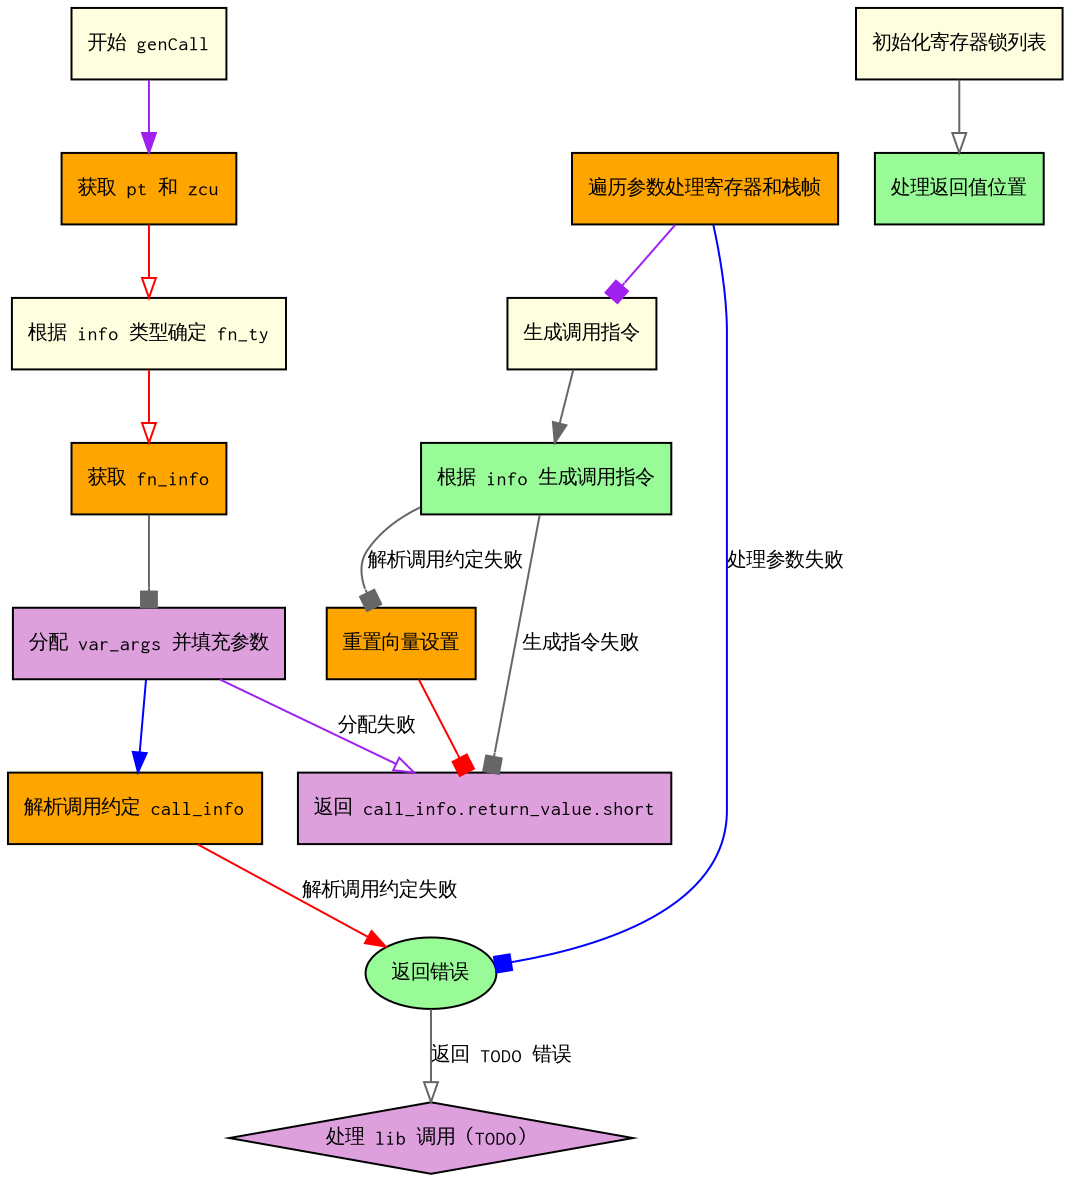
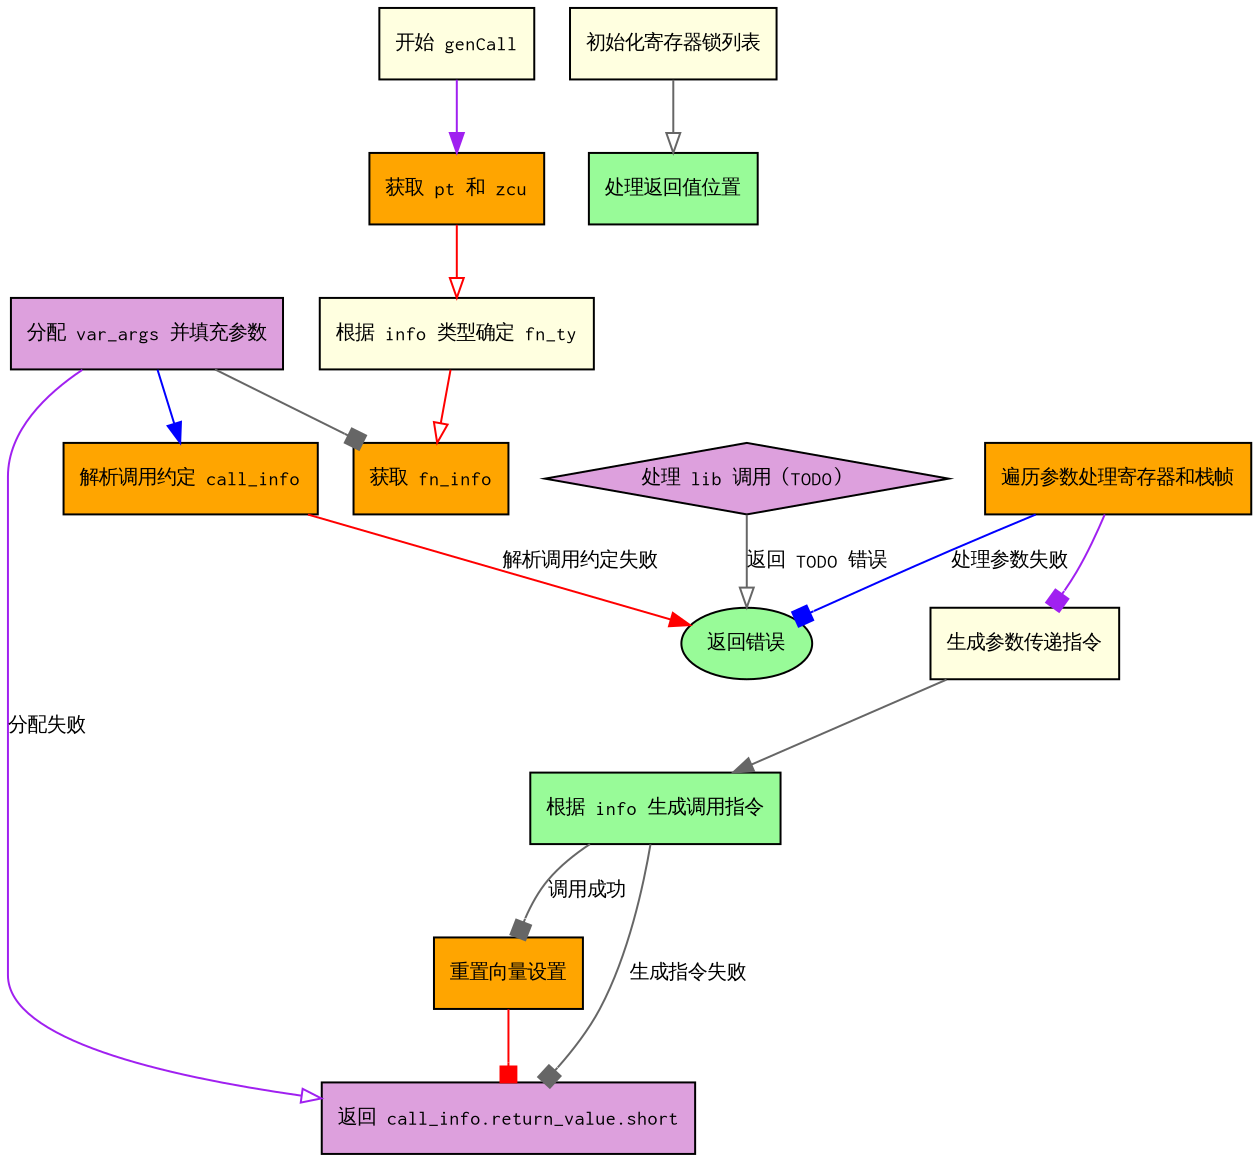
node "生成调用指令": label "生成调用指令" -> "生成参数传递指令"
edge "获取 fn_info" -> "分配 var_args 并填充参数": reversed
edge "根据 info 生成调用指令" -> "重置向量设置": label "解析调用约定失败" -> "调用成功"
edge "返回错误" -> "处理 lib 调用（TODO）": reversed
